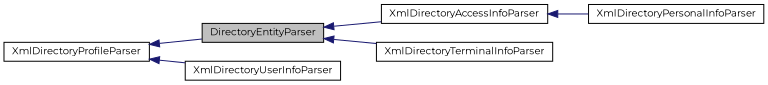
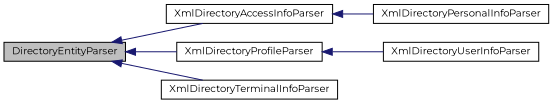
edge "DirectoryEntityParser" -> "XmlDirectoryProfileParser": reversed
